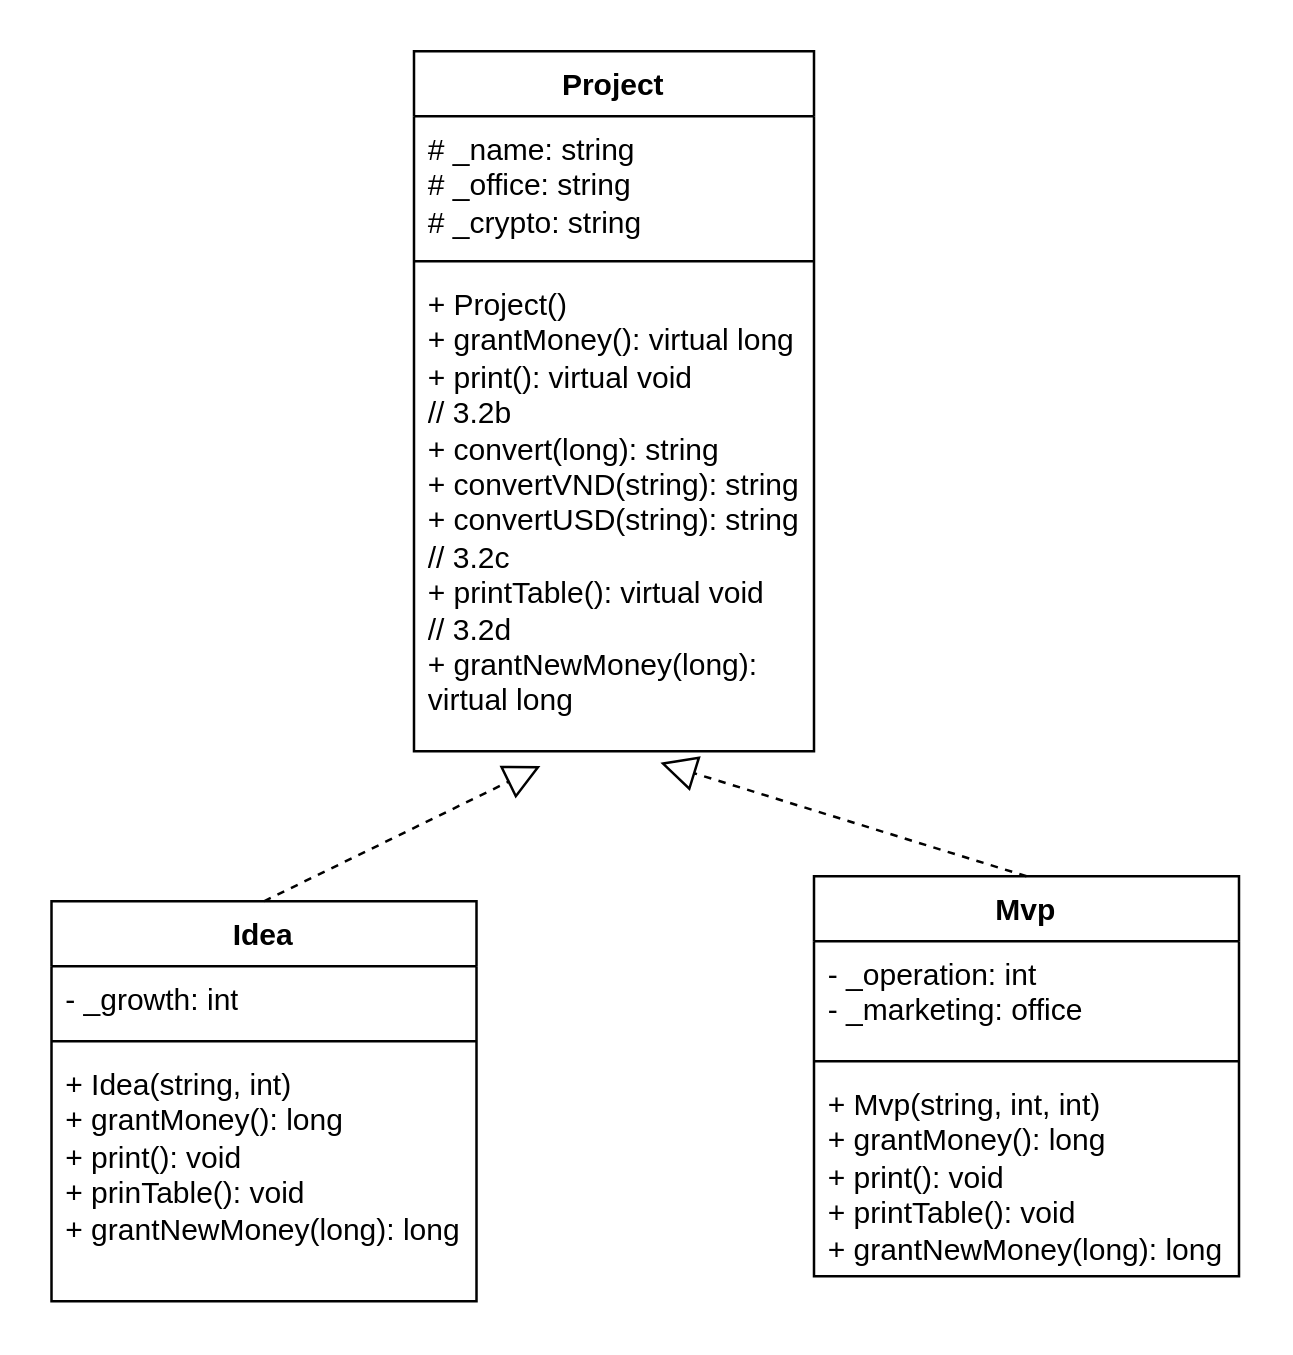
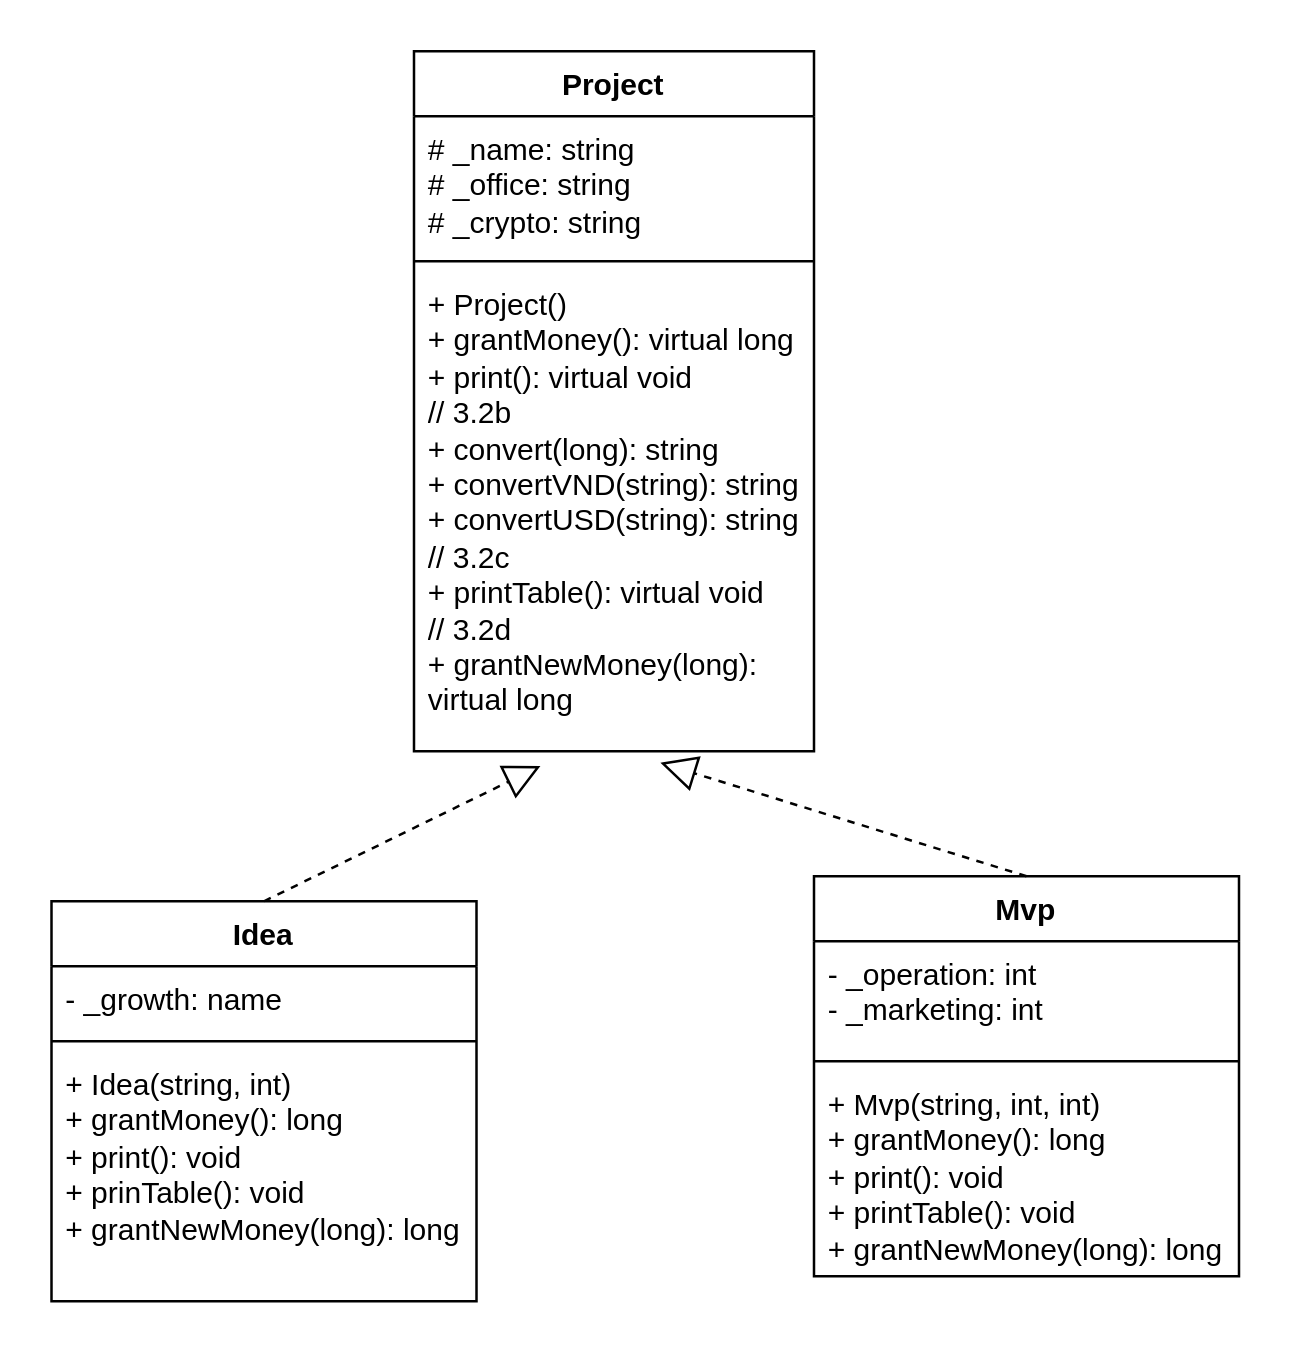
node "- _operation: int - _marketing: office": label "- _operation: int - _marketing: office" -> "- _operation: int - _marketing: int"
node "- _growth: int": label "- _growth: int" -> "- _growth: name"
